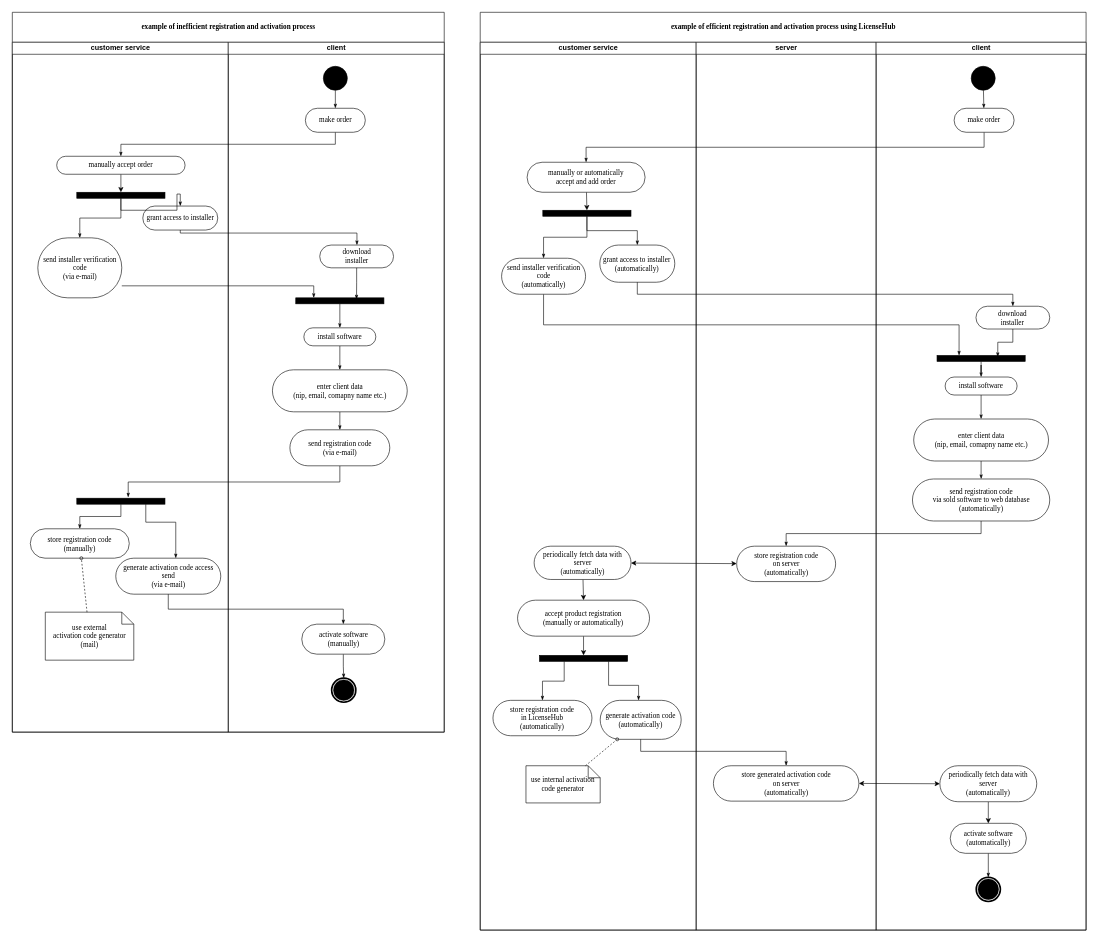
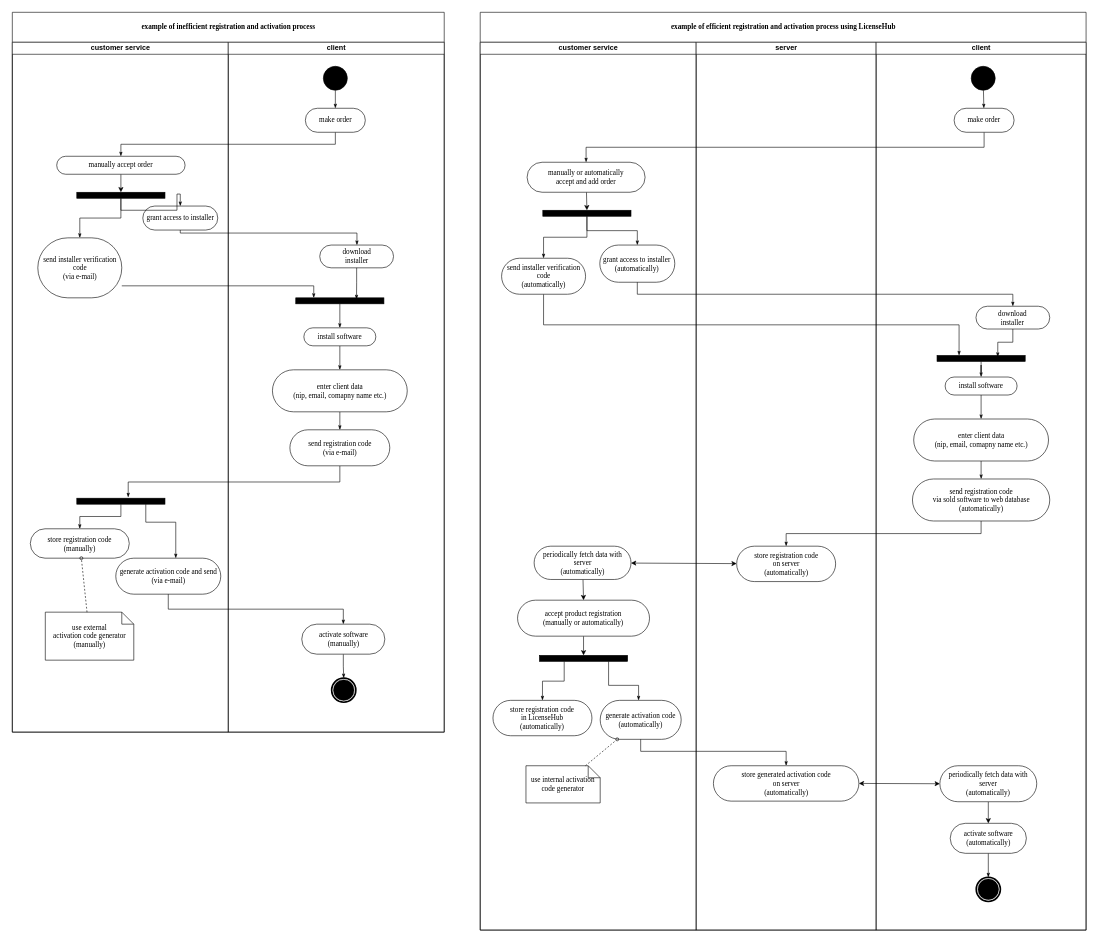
node "generate activation code access send (via e-mail)": label "generate activation code access send (via e-mail)" -> "generate activation code and send (via e-mail)"
node "use external activation code generator (mail)": label "use external activation code generator (mail)" -> "use external activation code generator (manually)"
